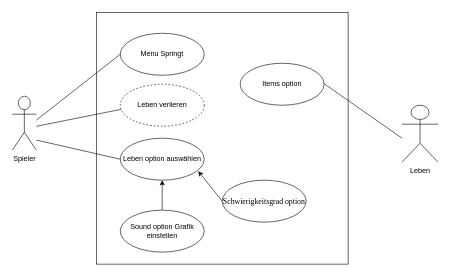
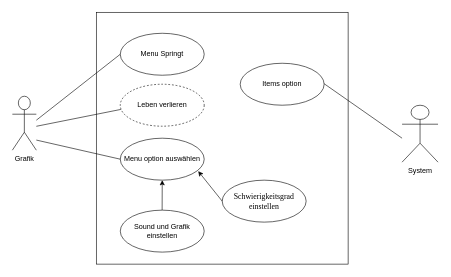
node "Spieler": label "Spieler" -> "Grafik"
node "Leben option auswählen": label "Leben option auswählen" -> "Menu option auswählen"
node "Leben": label "Leben" -> "System"
node "Schwierigkeitsgrad option": label "Schwierigkeitsgrad option" -> "Schwierigkeitsgrad einstellen"
node "Sound option Grafik einstellen": label "Sound option Grafik einstellen" -> "Sound und Grafik einstellen"
